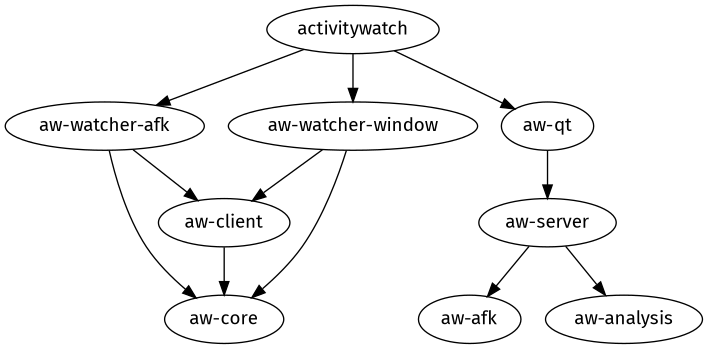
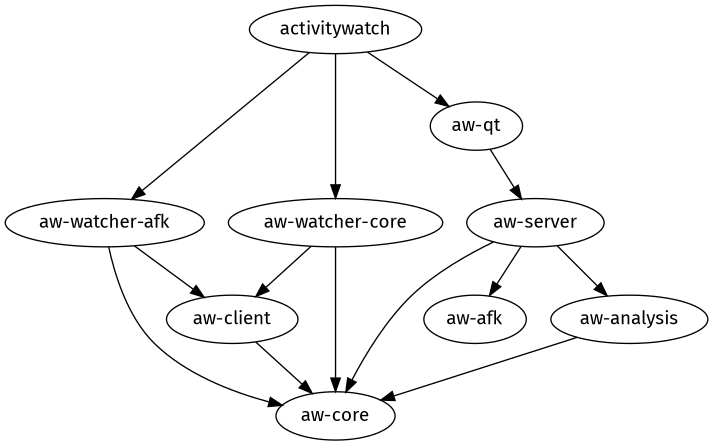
node "aw-watcher-window": label "aw-watcher-window" -> "aw-watcher-core"
edge "aw-server" -> "aw-core": added
edge "aw-analysis" -> "aw-core": added
